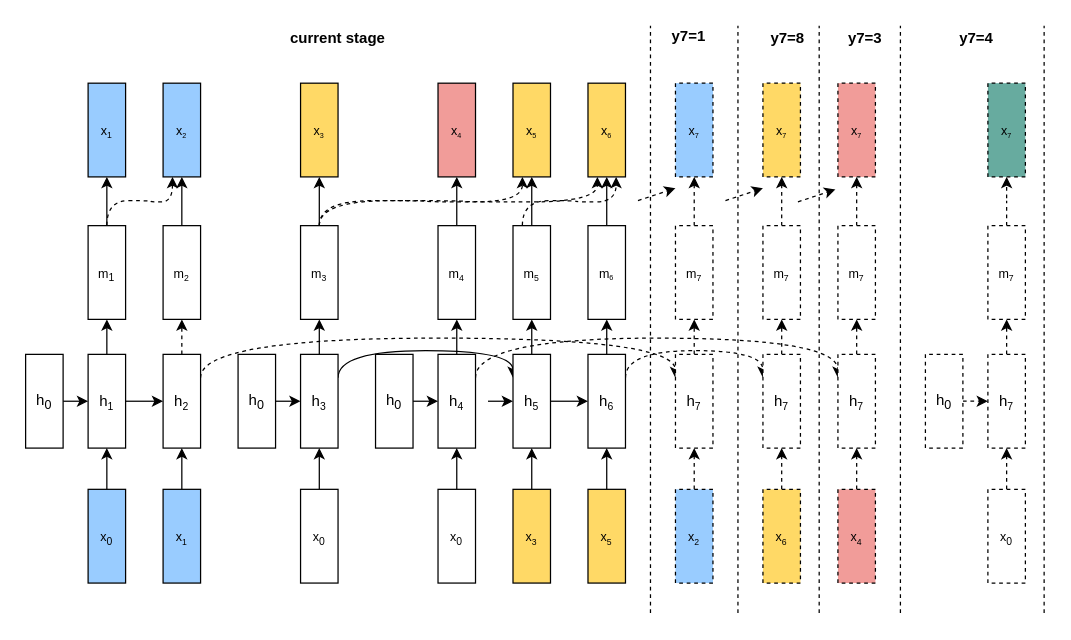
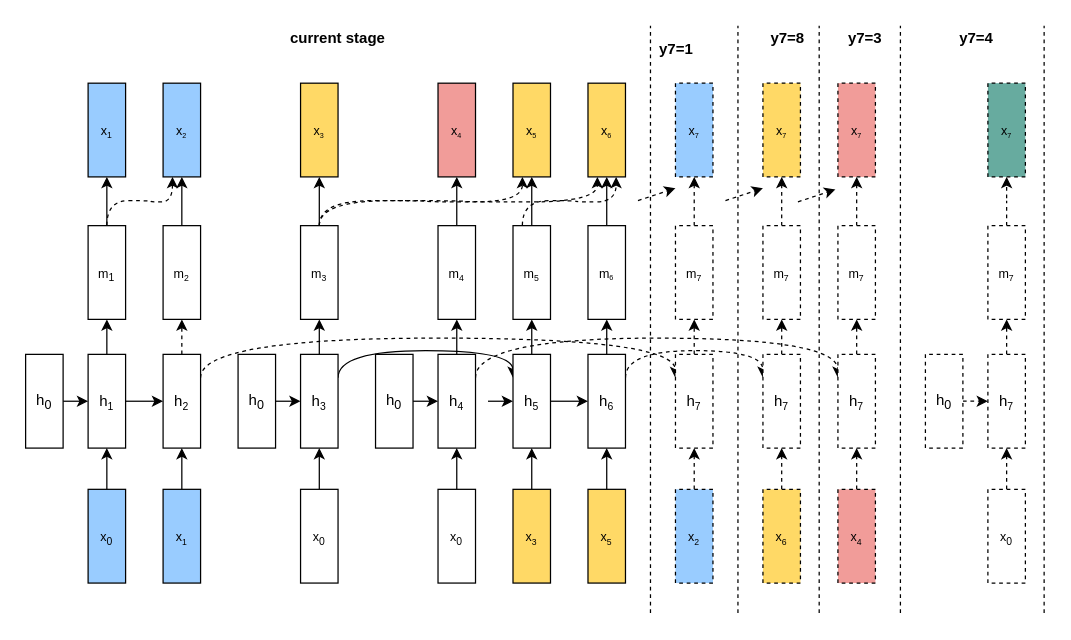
node "y7=1": moved (694, 38) -> (682, 51)
